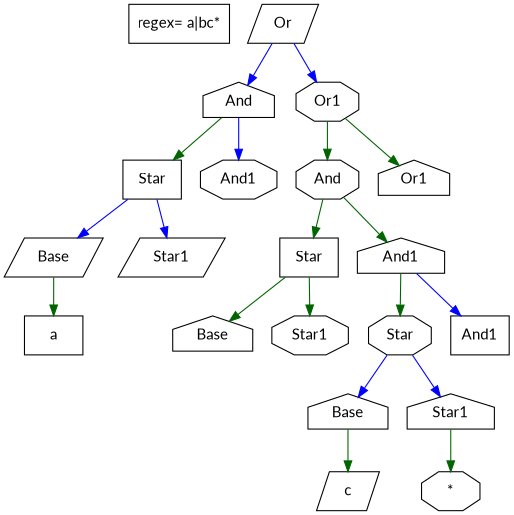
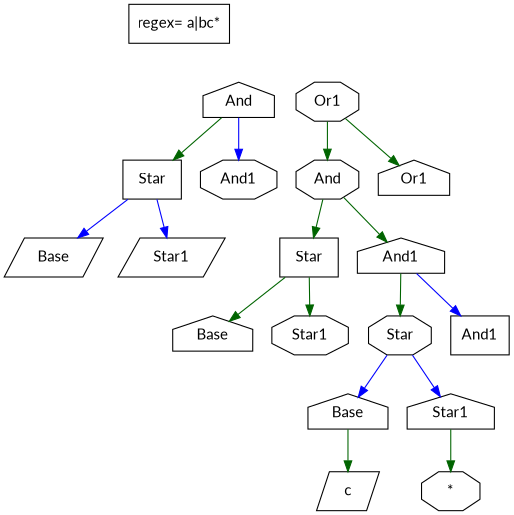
node "Or": removed
node "a": removed
